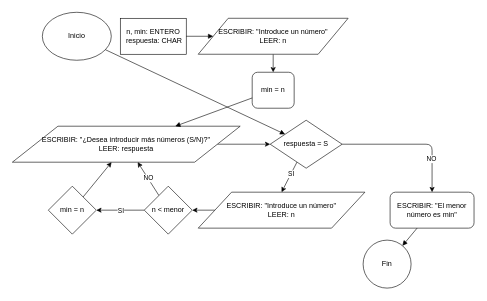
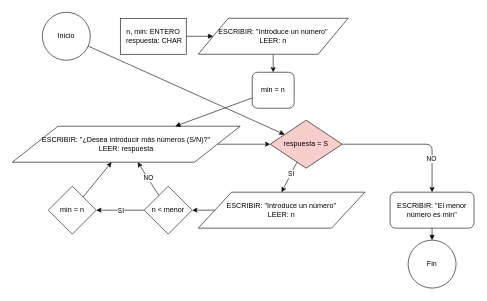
node "Inicio": size 69x48 -> 48x48
node "respuesta = S": fillcolor #ffffff -> #f8cecc
node "Fin": moved (387, 264) -> (432, 264)
